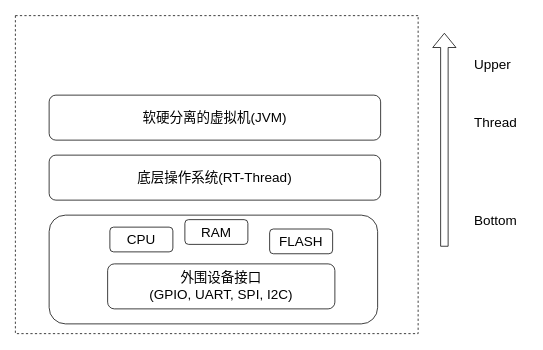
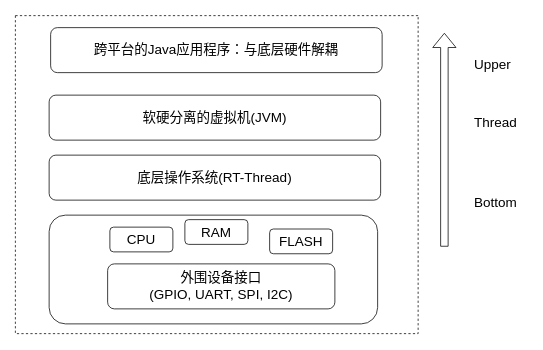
node "跨平台的Java应用程序：与底层硬件解耦": added
node "Bottom": moved (496, 221) -> (496, 202)
